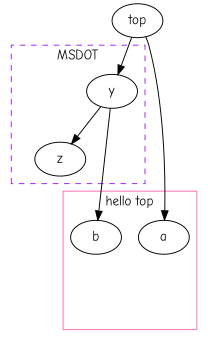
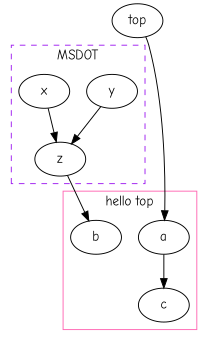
edge "top" -> "y": removed
node "x": added
edge "y" -> "b": now "z" -> "b"
node "c": added
